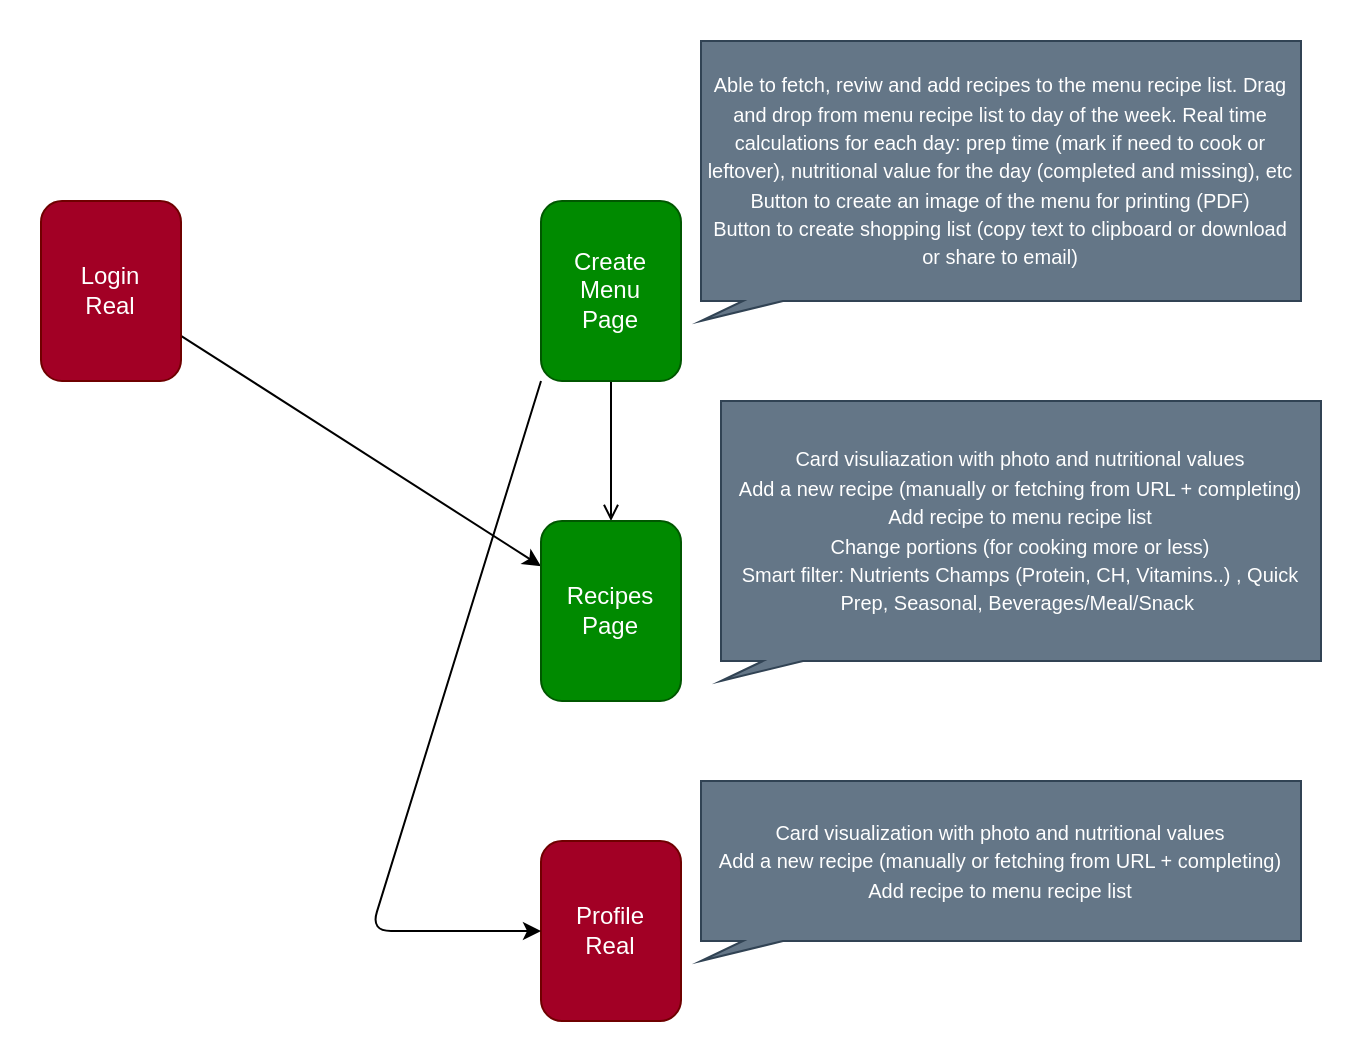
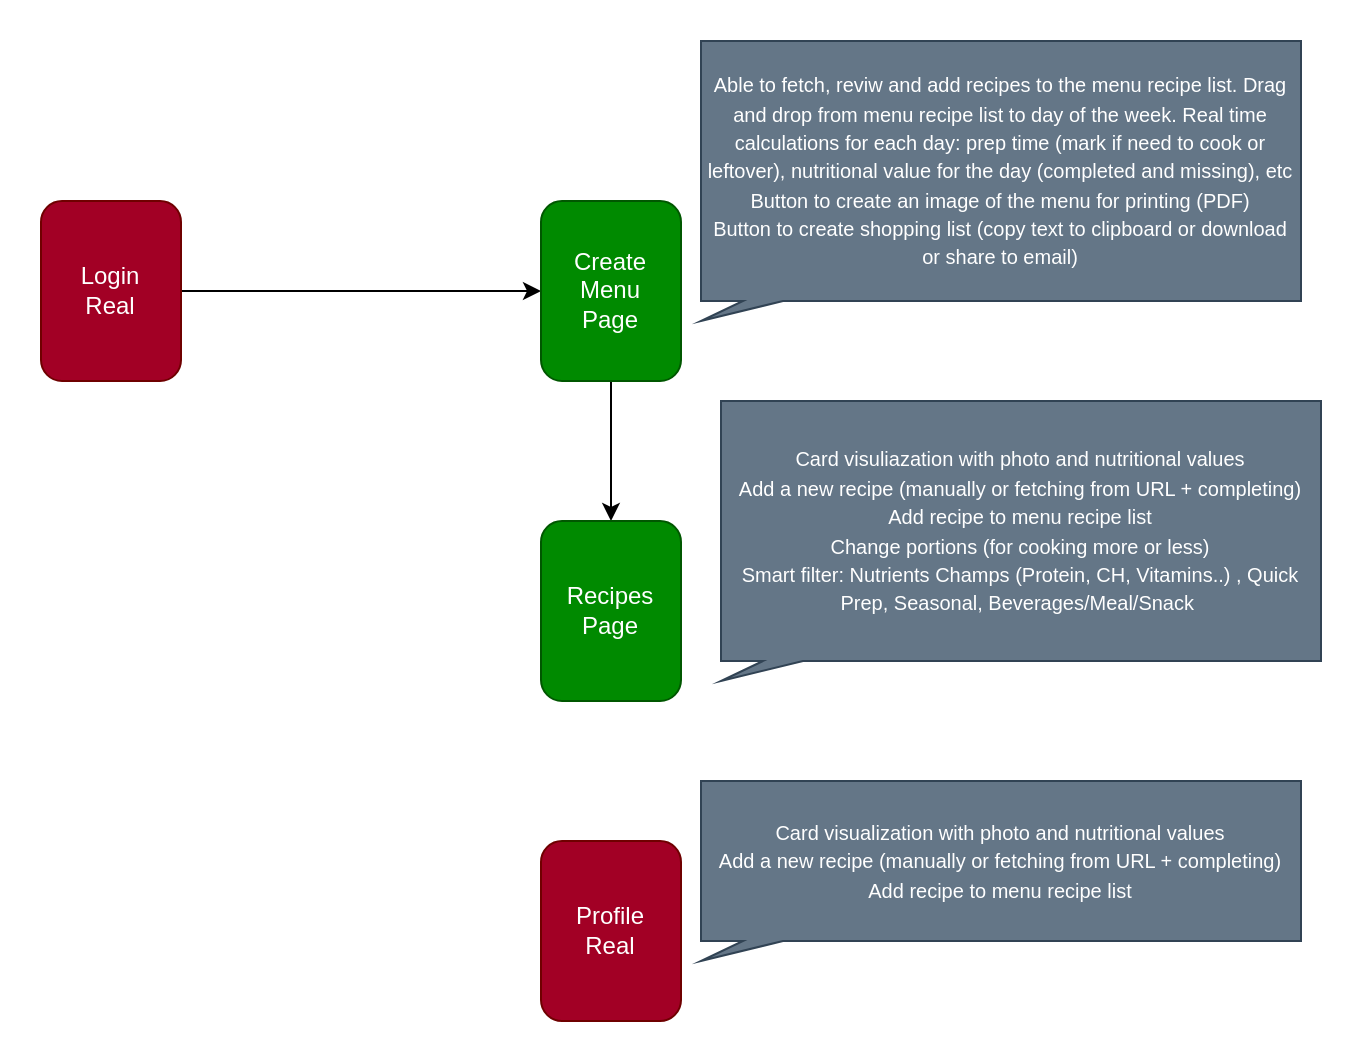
edge "Login Real" -> "Recipes Page": now "Login Real" -> "Create Menu Page"
edge "Create Menu Page" -> "Recipes Page": arrowhead open -> classic
edge "Create Menu Page" -> "Profile Real": removed
